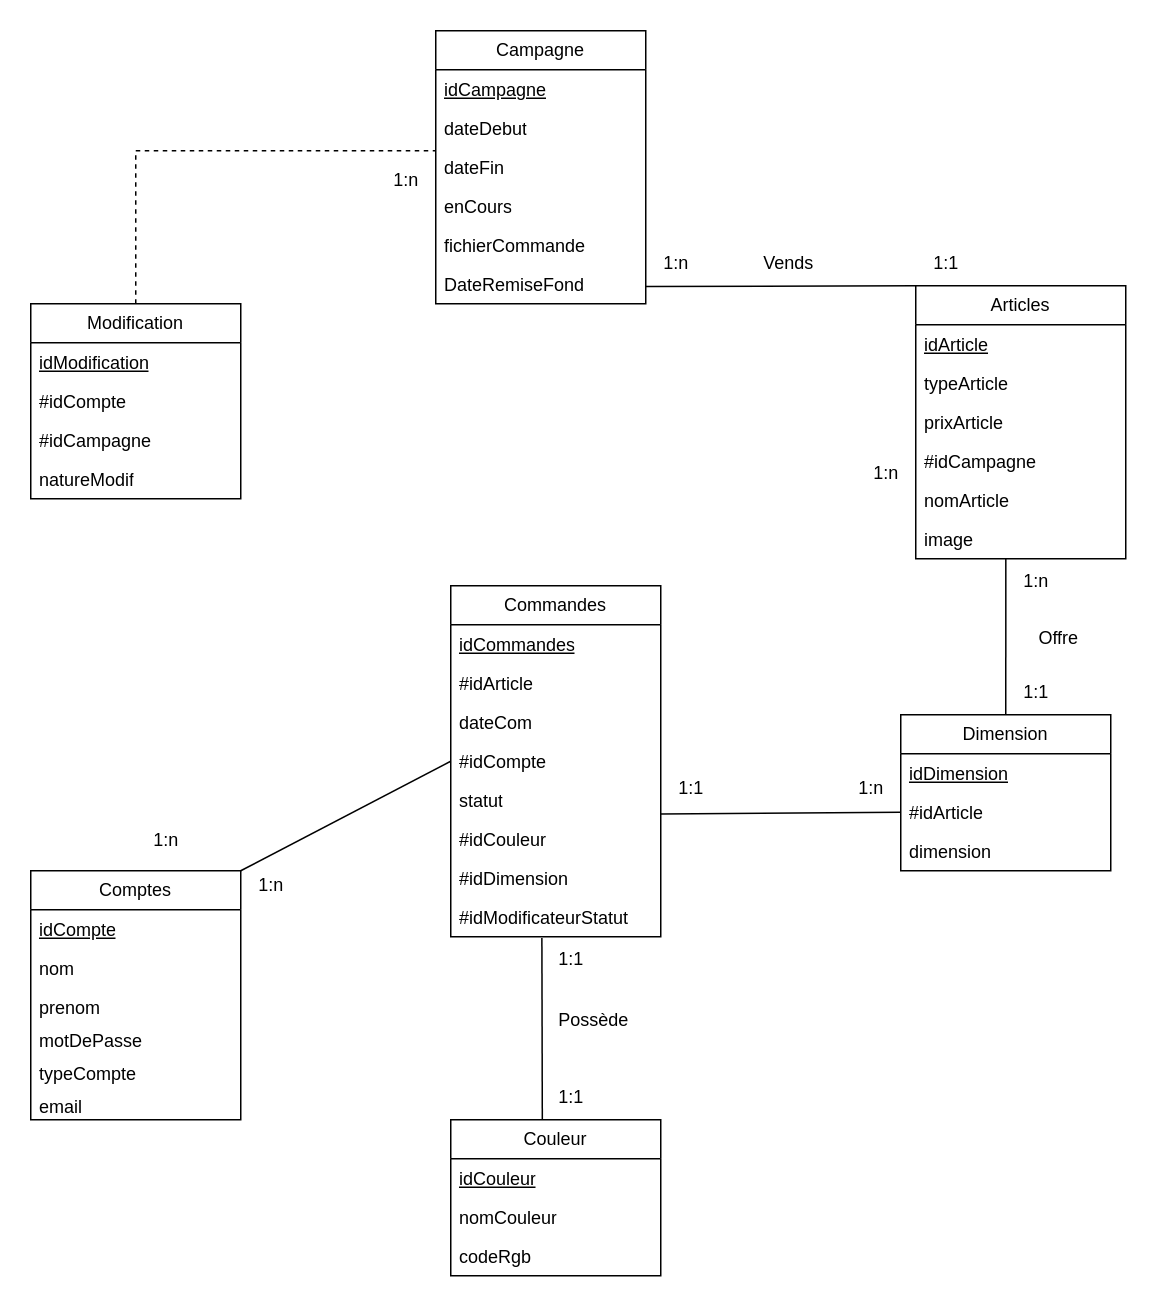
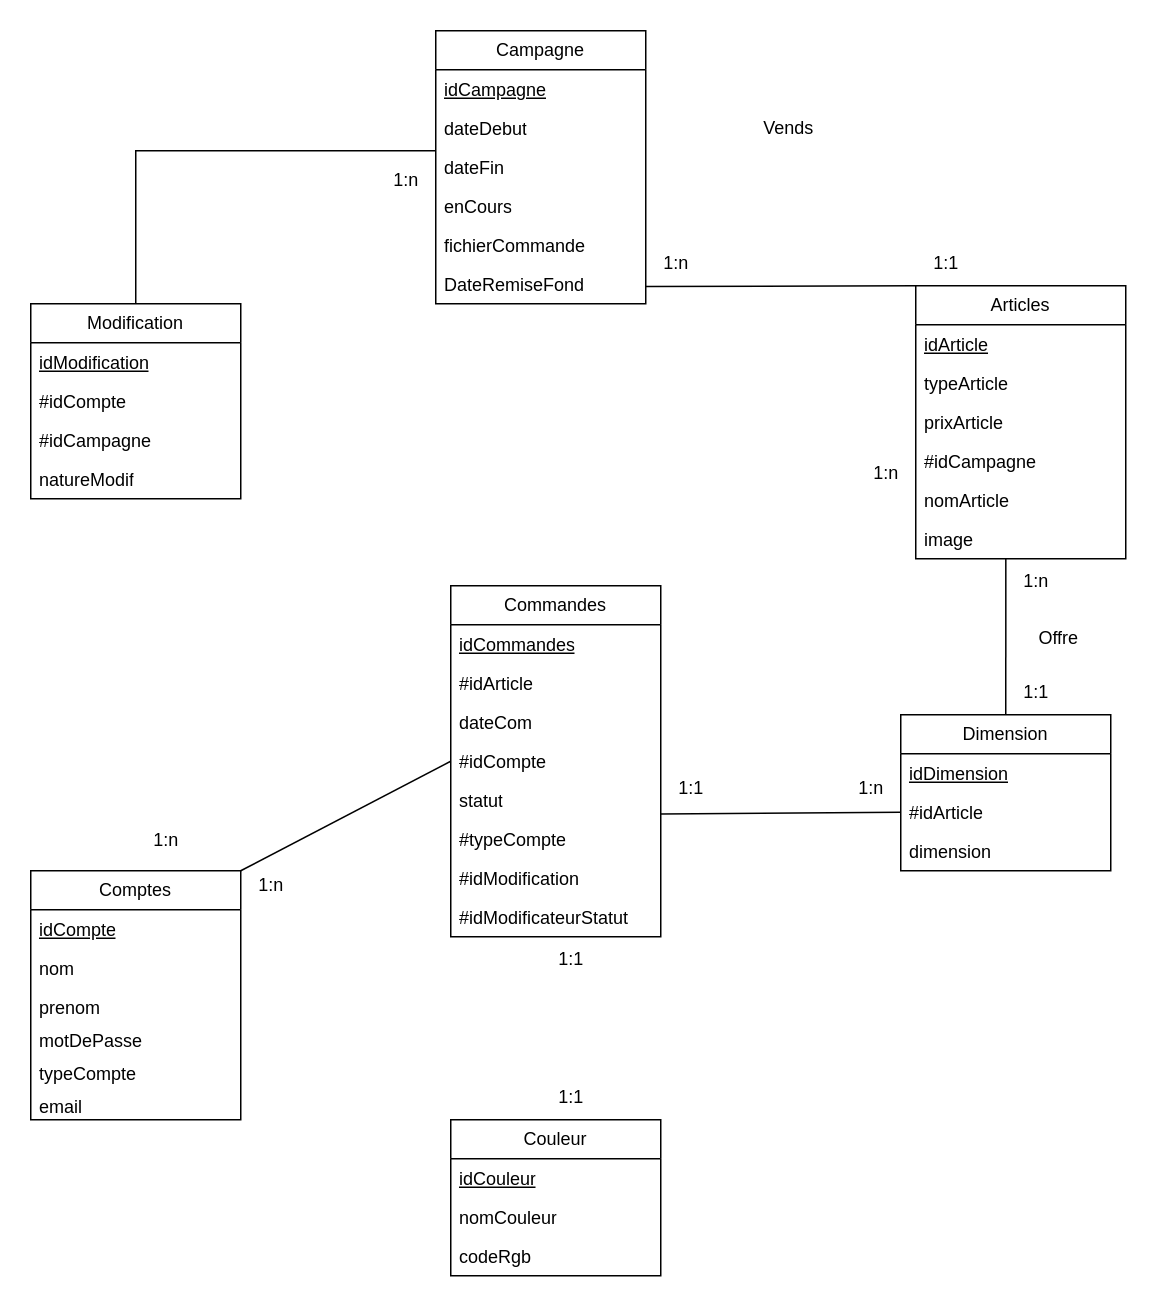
edge "dateFin" -- "Modification": style dashed -> solid
node "Vends": moved (788, 263) -> (788, 128)
node "#idCouleur": label "#idCouleur" -> "#typeCompte"
node "#idDimension": label "#idDimension" -> "#idModification"
node "Possède": removed
edge "#idModificateurStatut" -- "Couleur": removed
